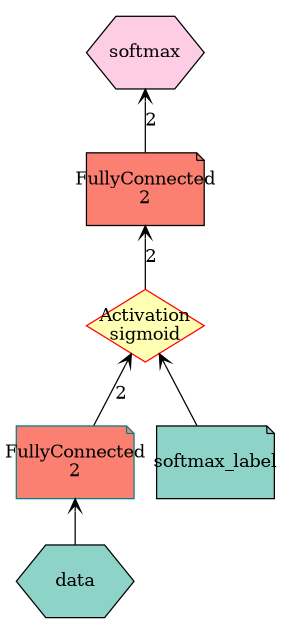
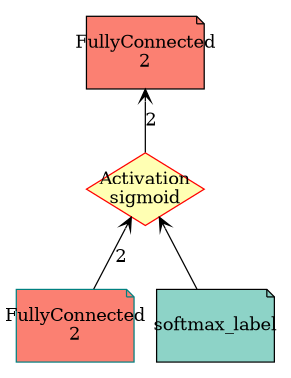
node "softmax": removed
node "data": removed
